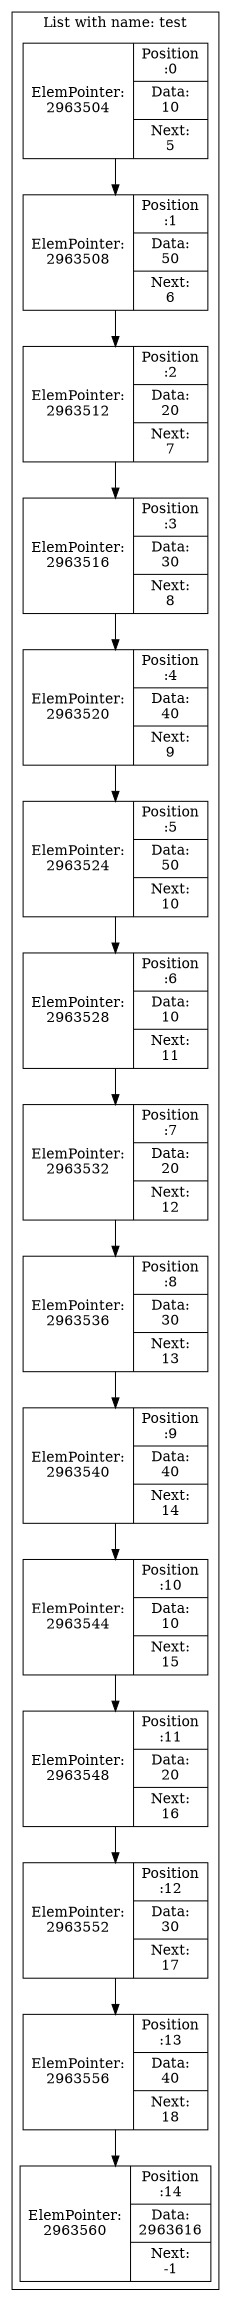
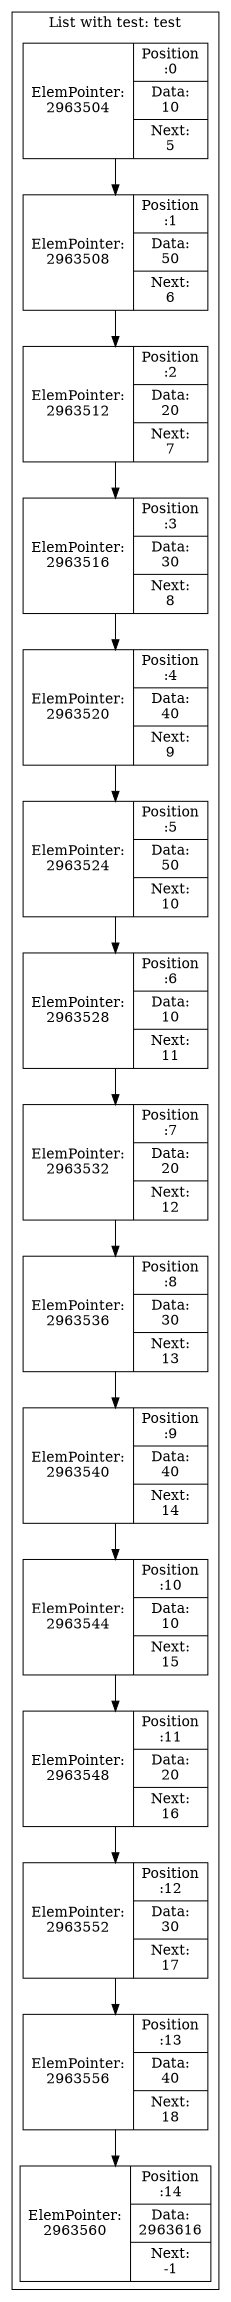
cluster "List with name: test": label "List with name: test" -> "List with test: test"
